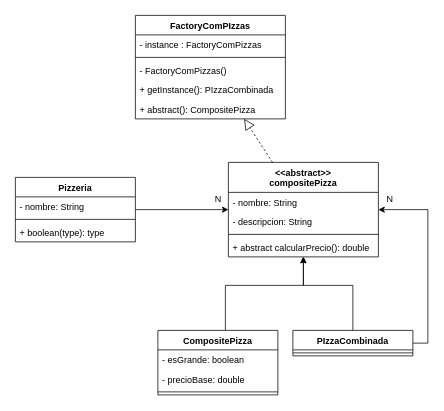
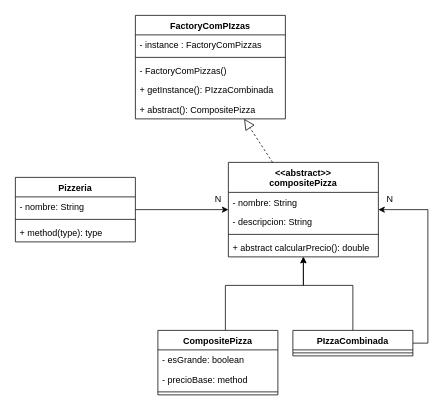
node "+ boolean(type): type": label "+ boolean(type): type" -> "+ method(type): type"
node "- precioBase: double": label "- precioBase: double" -> "- precioBase: method"
